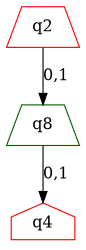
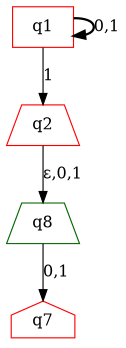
node "q1": added
edge "q2" -> "q8": label "0,1" -> "ε,0,1"
node "q4": label "q4" -> "q7"
